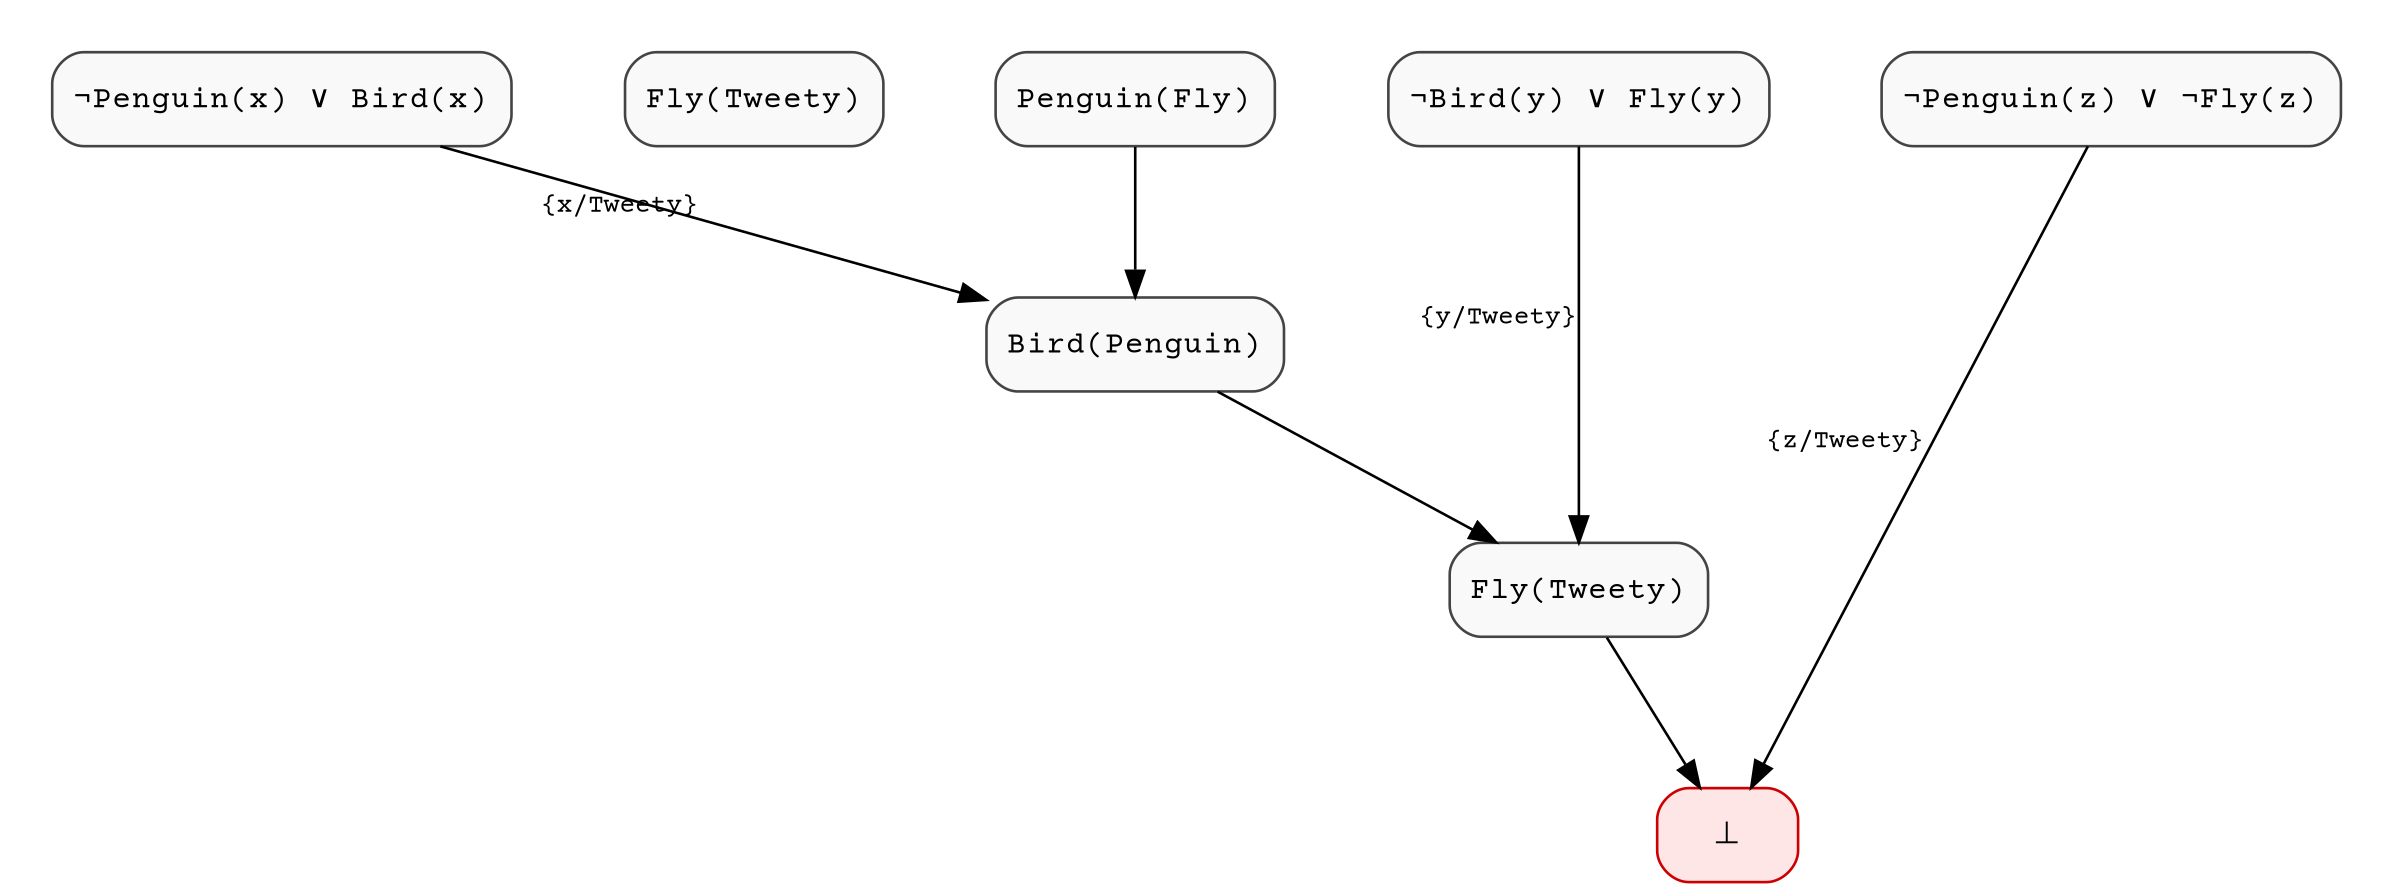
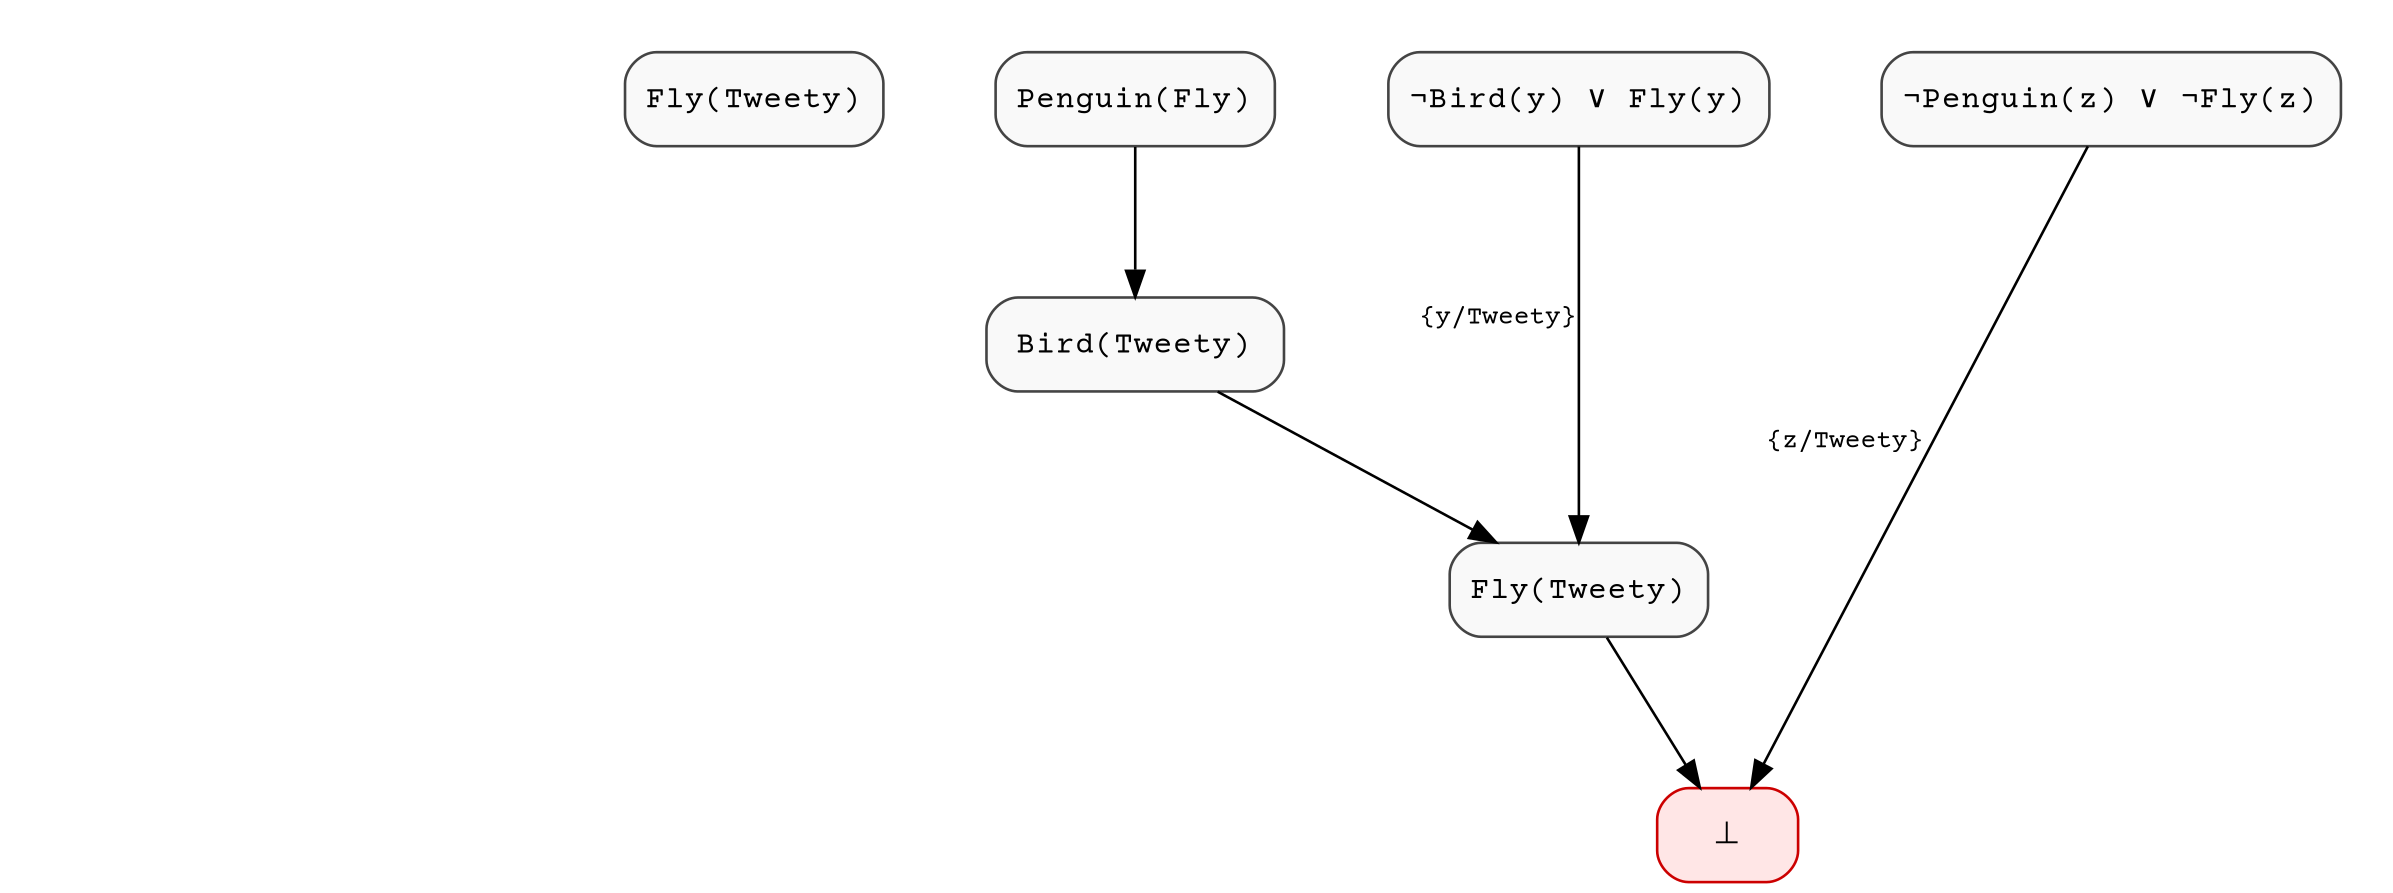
node "¬Penguin(x) ∨ Bird(x)": removed
node "Bird(Penguin)": label "Bird(Penguin)" -> "Bird(Tweety)"
